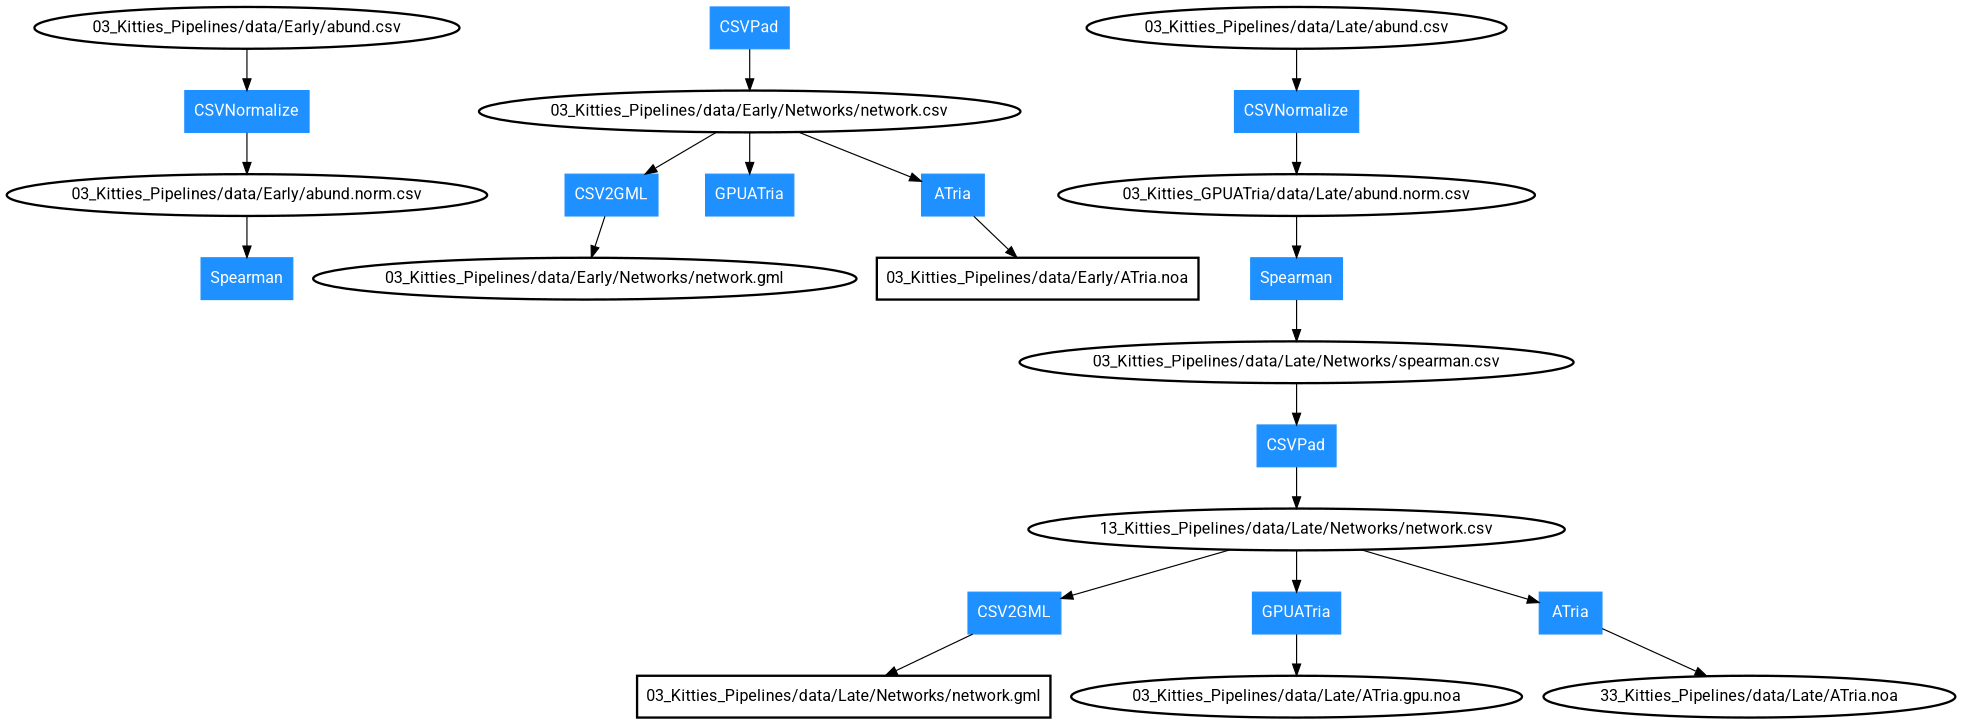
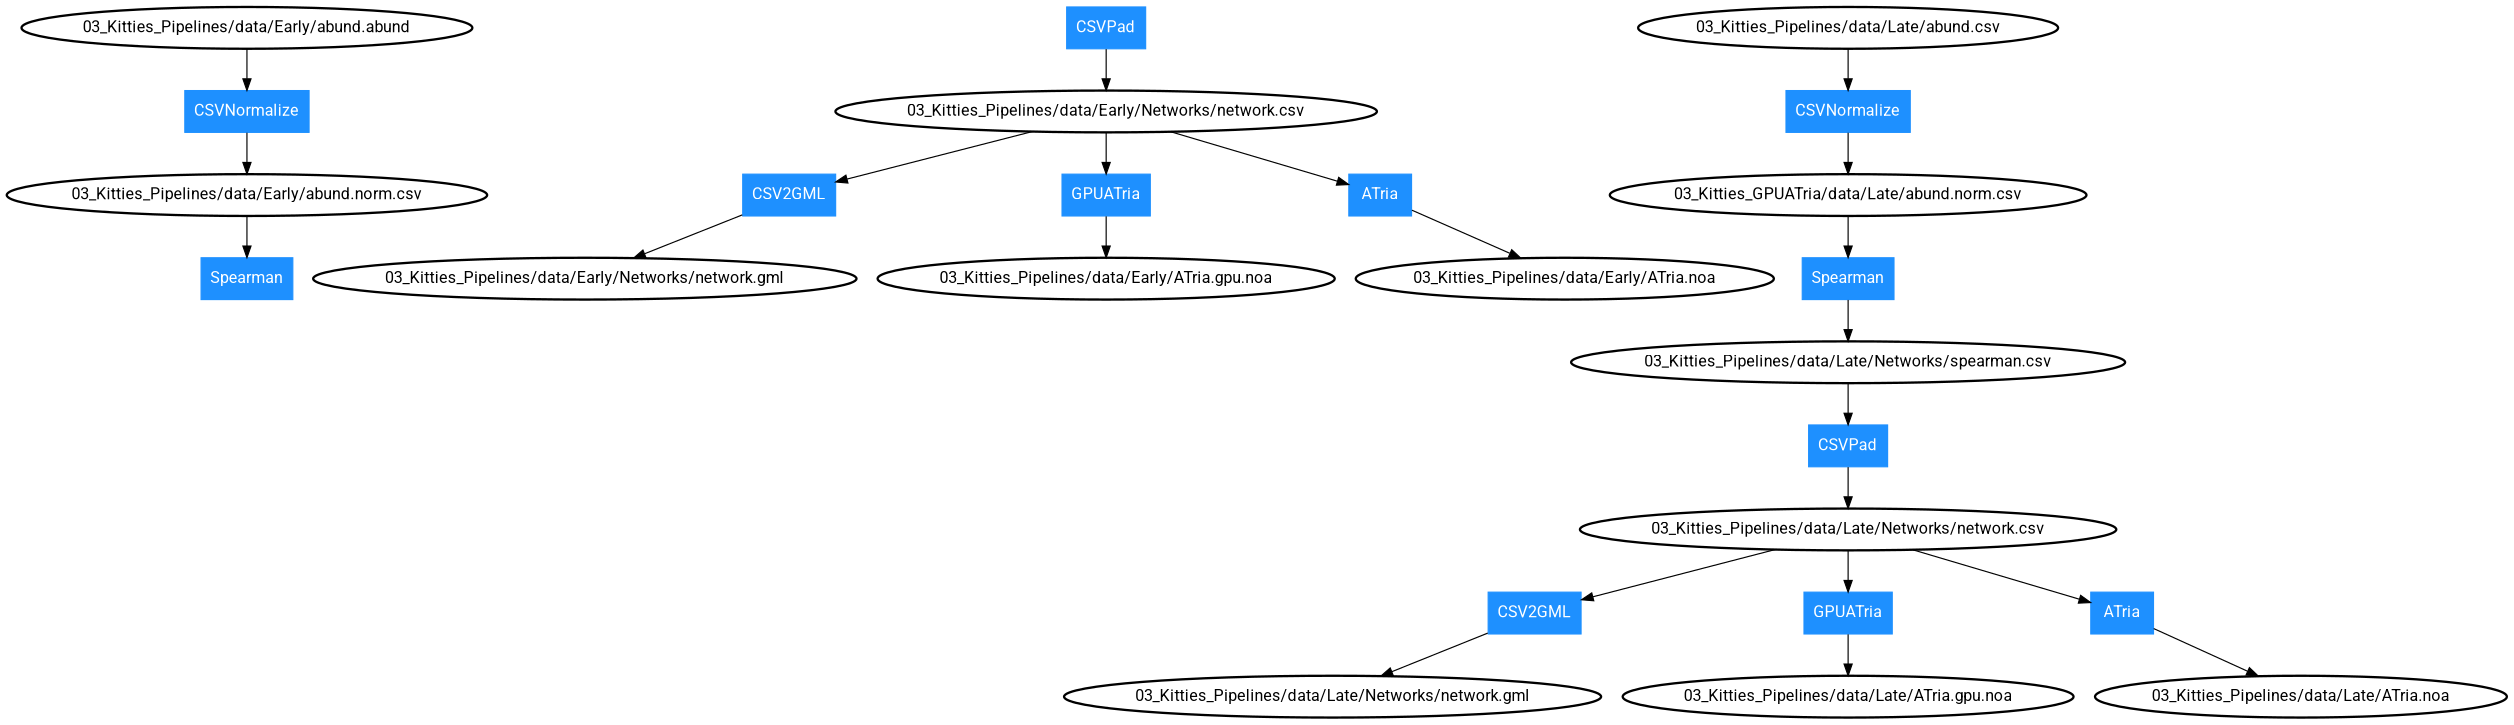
node "03_Kitties_Pipelines/data/Early/abund.csv": label "03_Kitties_Pipelines/data/Early/abund.csv" -> "03_Kitties_Pipelines/data/Early/abund.abund"
node "03_Kitties_Pipelines/data/Early/ATria.noa": shape box -> ellipse
node "03_Kitties_Pipelines/data/Early/ATria.gpu.noa": added
node "13_Kitties_Pipelines/data/Late/Networks/network.csv": label "13_Kitties_Pipelines/data/Late/Networks/network.csv" -> "03_Kitties_Pipelines/data/Late/Networks/network.csv"
node "03_Kitties_Pipelines/data/Late/Networks/network.gml": shape box -> ellipse
node "33_Kitties_Pipelines/data/Late/ATria.noa": label "33_Kitties_Pipelines/data/Late/ATria.noa" -> "03_Kitties_Pipelines/data/Late/ATria.noa"
